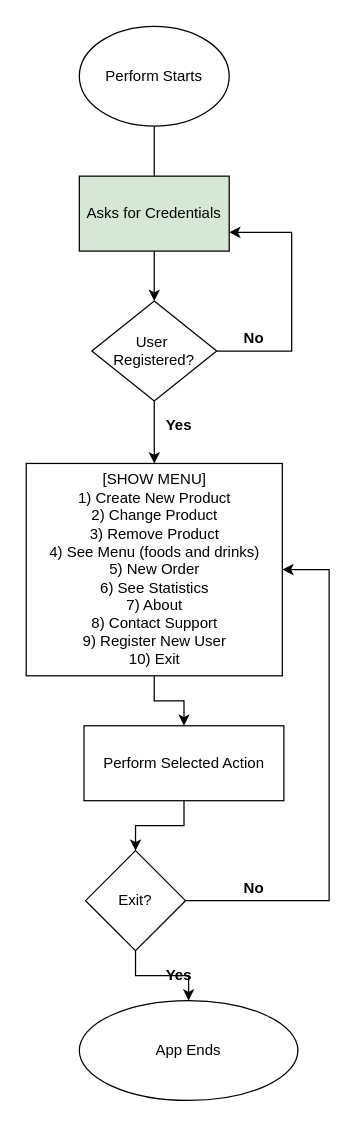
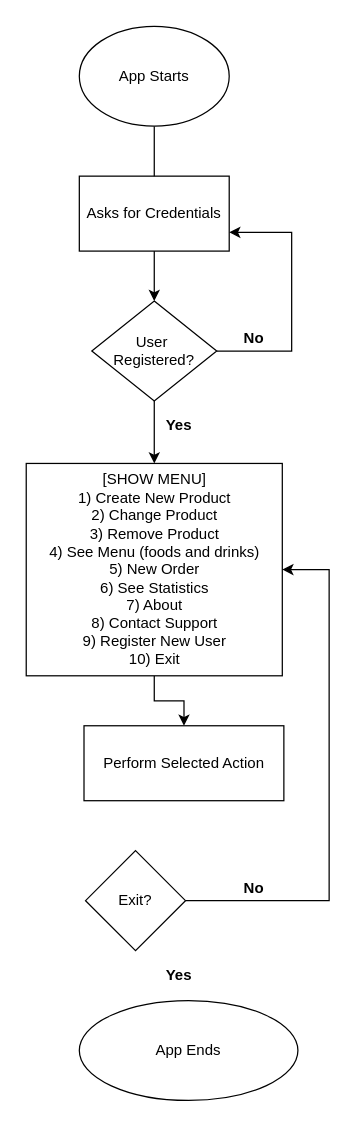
node "Perform Starts": label "Perform Starts" -> "App Starts"
node "Asks for Credentials": fillcolor #d5e8d4 -> #ffffff
edge "Perform Selected Action" -> "Exit?": removed
edge "Exit?" -> "App Ends": removed
